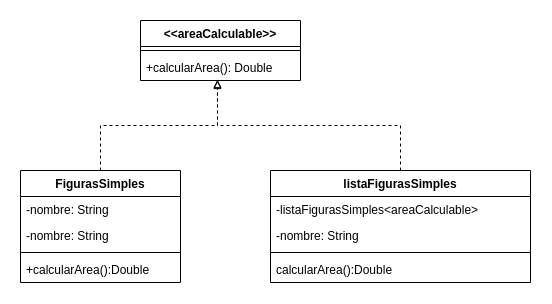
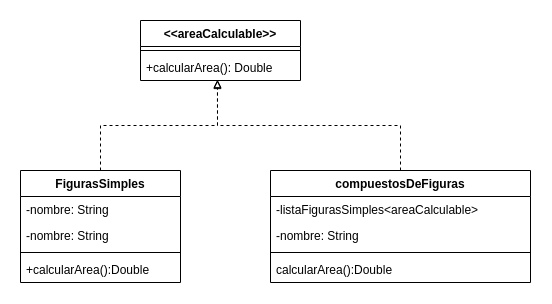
node "listaFigurasSimples": label "listaFigurasSimples" -> "compuestosDeFiguras"
